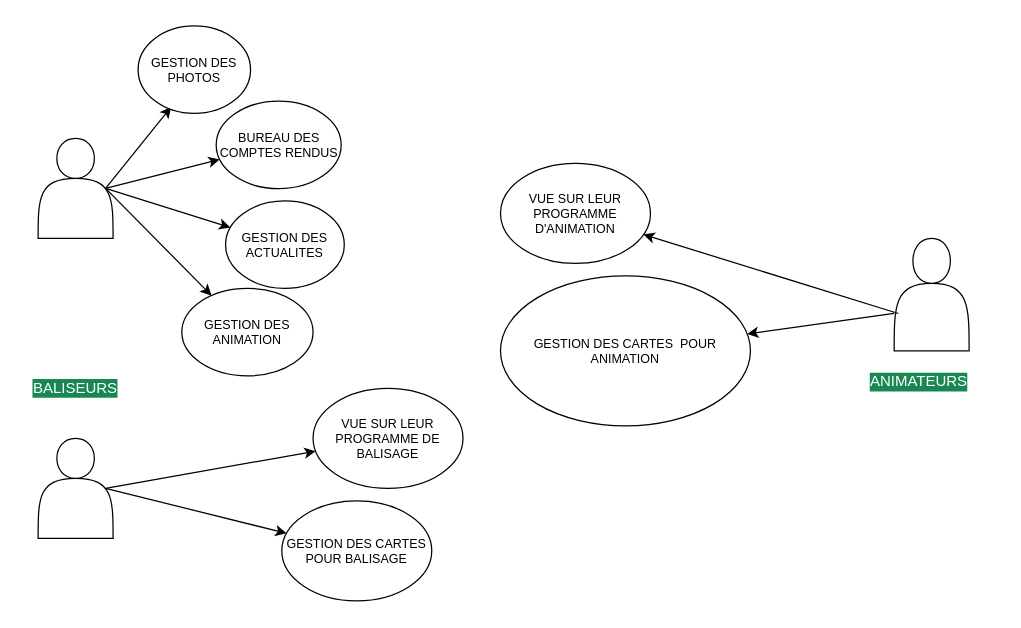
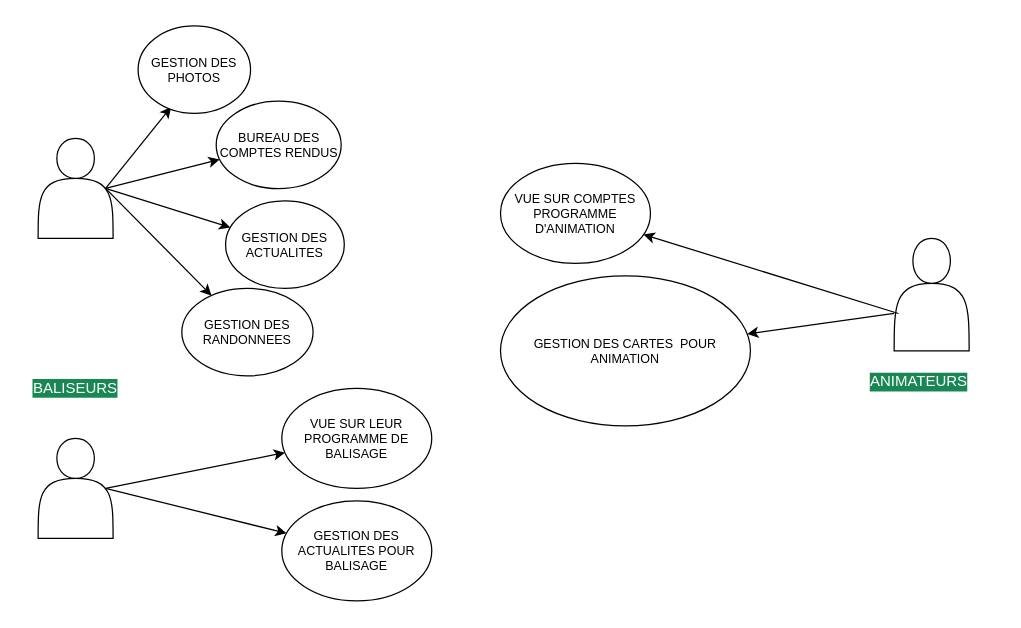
node "VUE SUR LEUR PROGRAMME D'ANIMATION": label "VUE SUR LEUR PROGRAMME D'ANIMATION" -> "VUE SUR COMPTES PROGRAMME D'ANIMATION"
node "GESTION DES ANIMATION": label "GESTION DES ANIMATION" -> "GESTION DES RANDONNEES"
node "VUE SUR LEUR PROGRAMME DE BALISAGE": moved (388, 438) -> (357, 438)
node "GESTION DES CARTES POUR BALISAGE": label "GESTION DES CARTES POUR BALISAGE" -> "GESTION DES ACTUALITES POUR BALISAGE"
